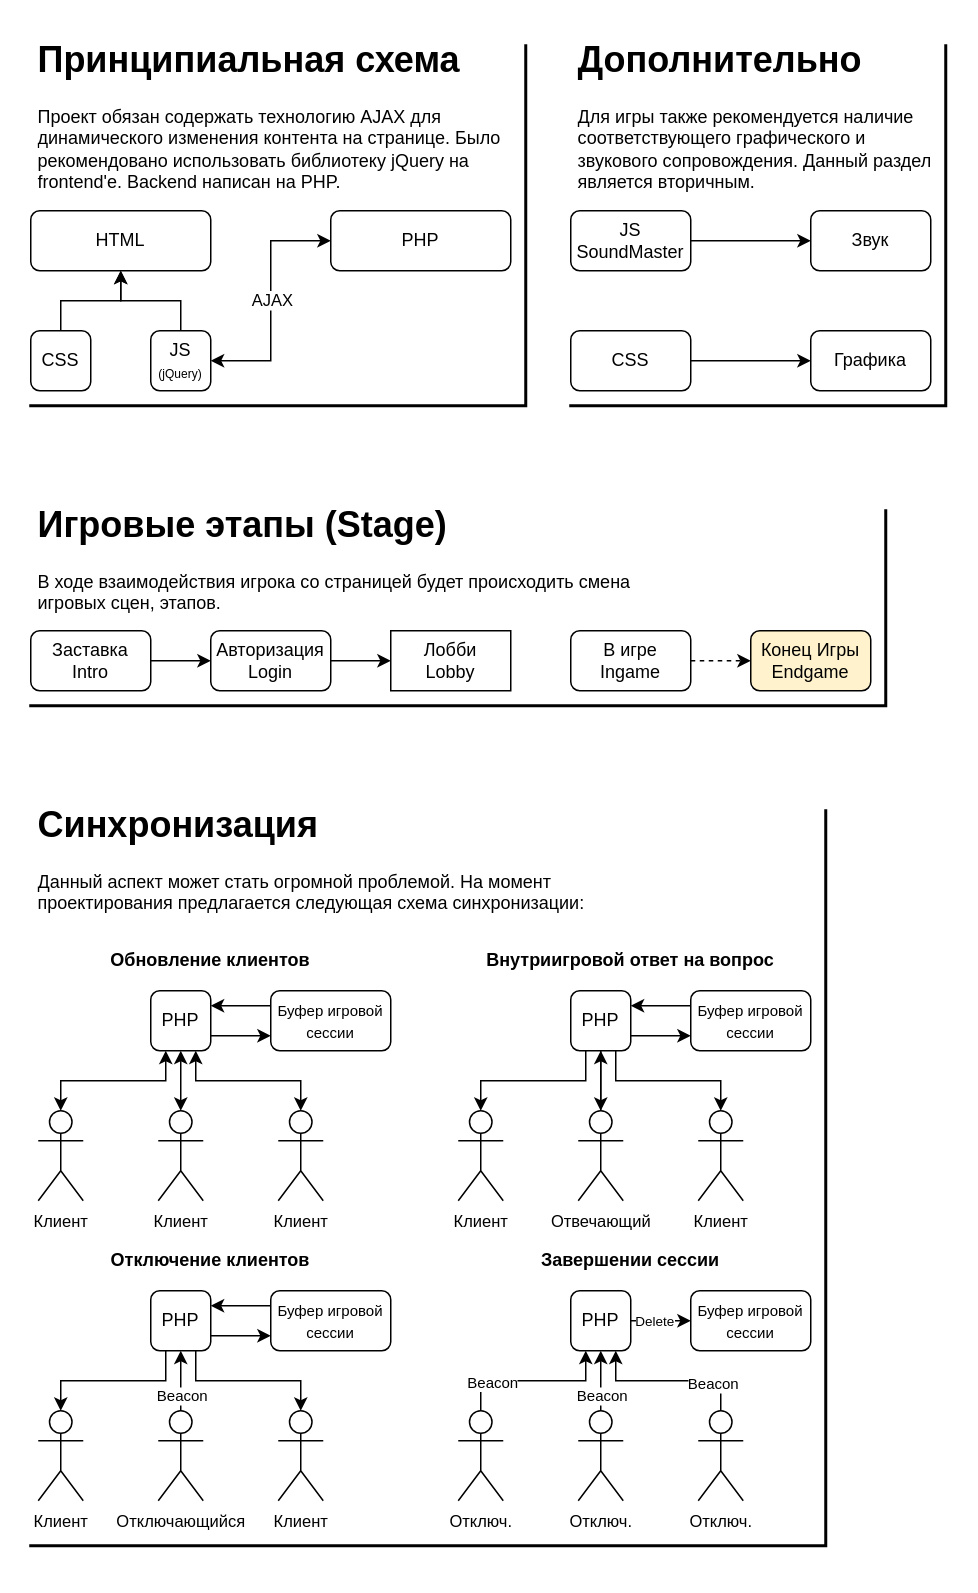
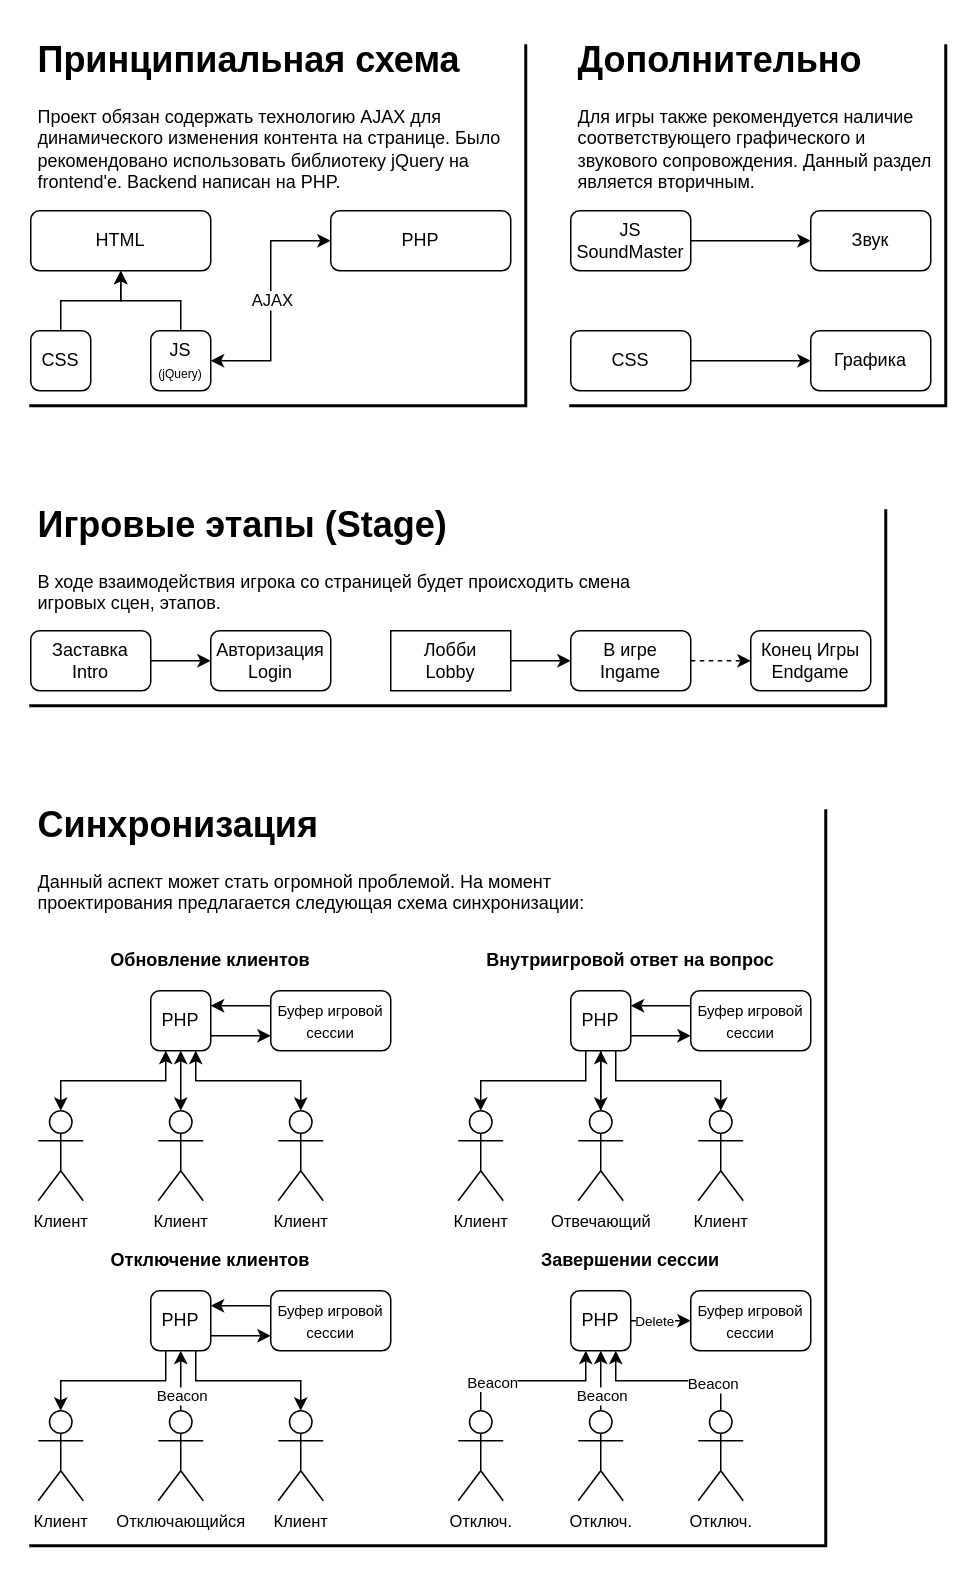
edge "Авторизация Login" -> "Лобби Lobby": removed
edge "Лобби Lobby" -> "В игре Ingame": added
node "Конец Игры Endgame": fillcolor #fff2cc -> #ffffff
